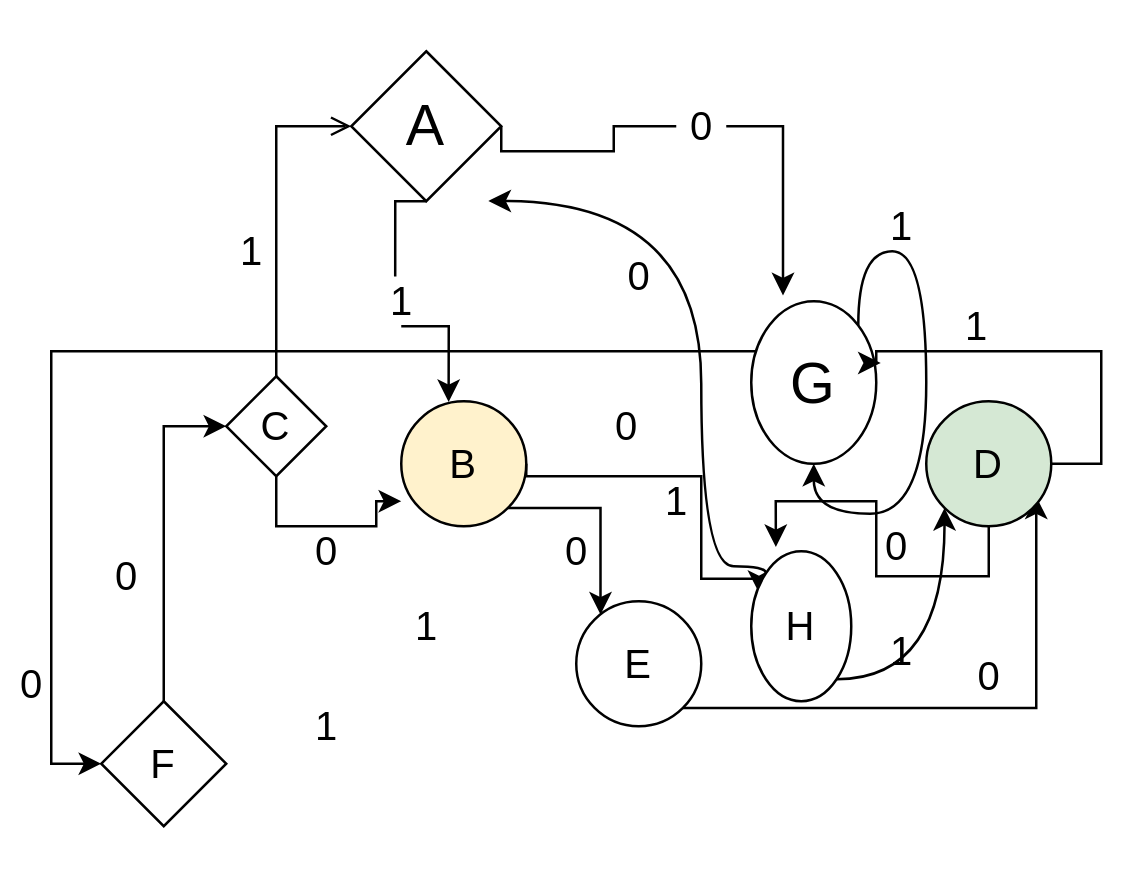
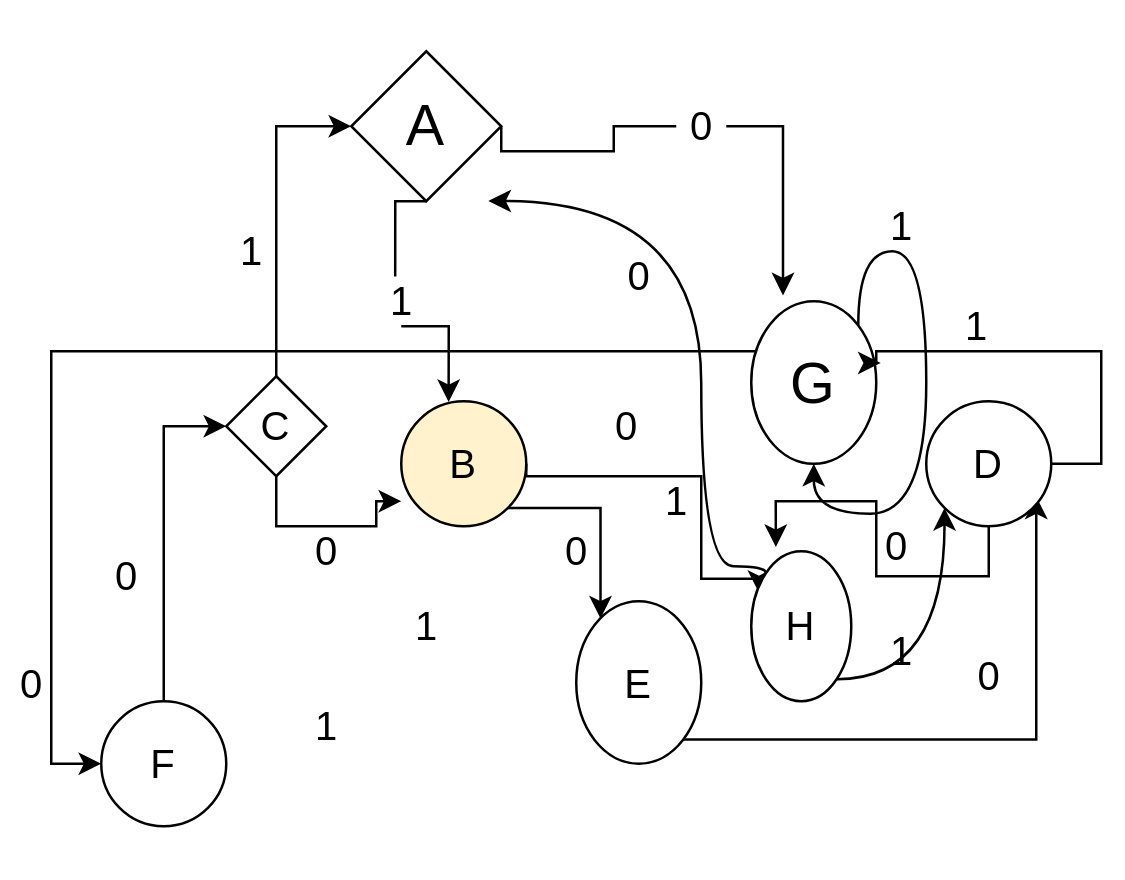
edge "C" -> "A": arrowhead open -> classic
node "D": fillcolor #d5e8d4 -> #ffffff
node "E": size 125x125 -> 125x163
node "F": shape diamond -> ellipse
